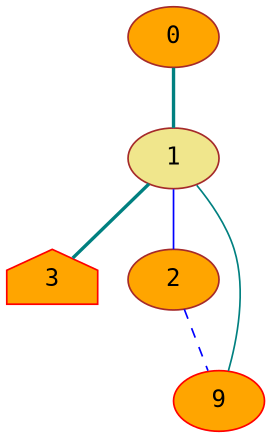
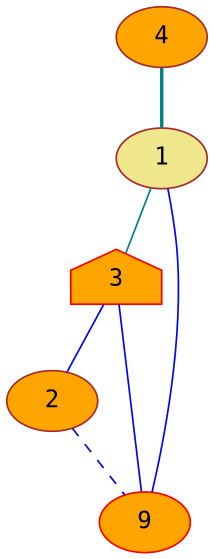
node "0": label "0" -> "4"
edge "1" -- "2": now "3" -- "2"
edge "1" -- "3": style bold -> solid
edge "1" -- "9": color teal -> blue
edge "3" -- "9": added
